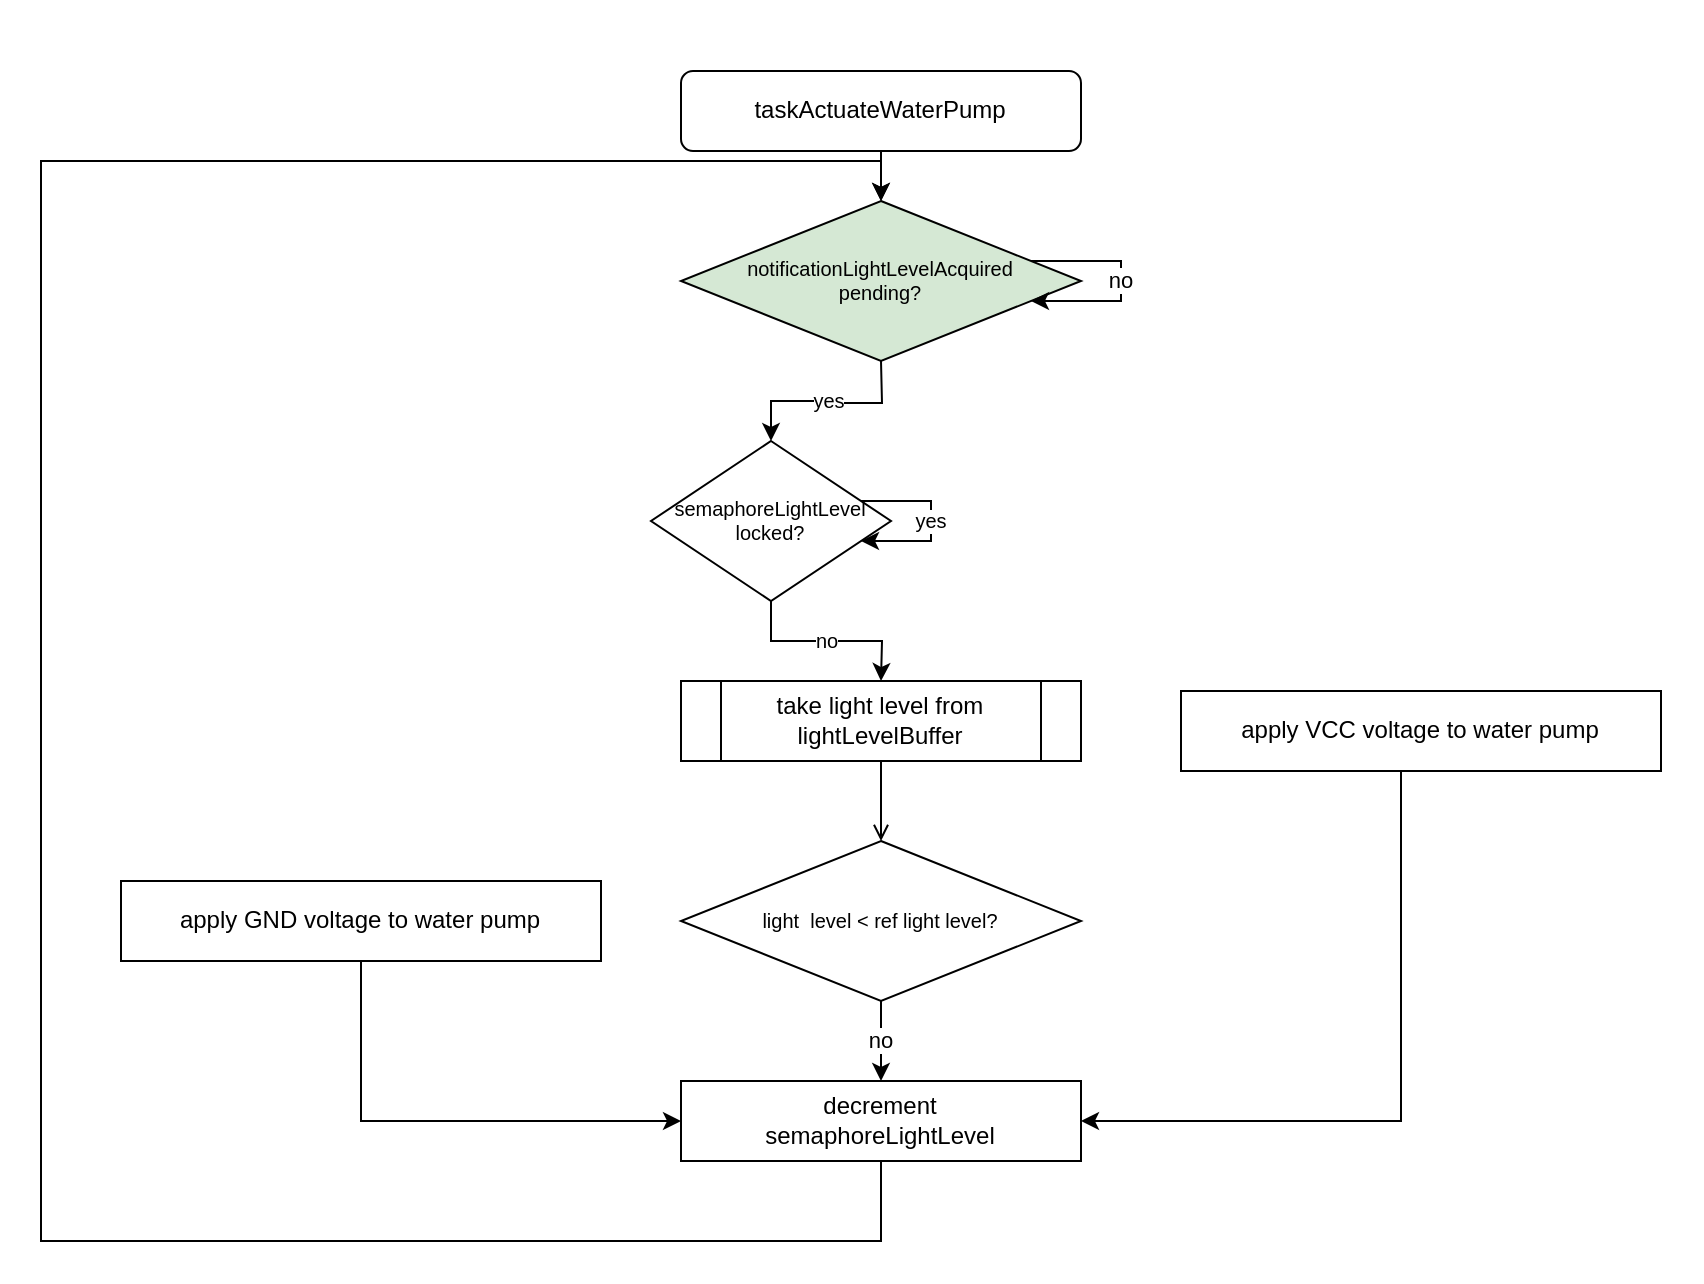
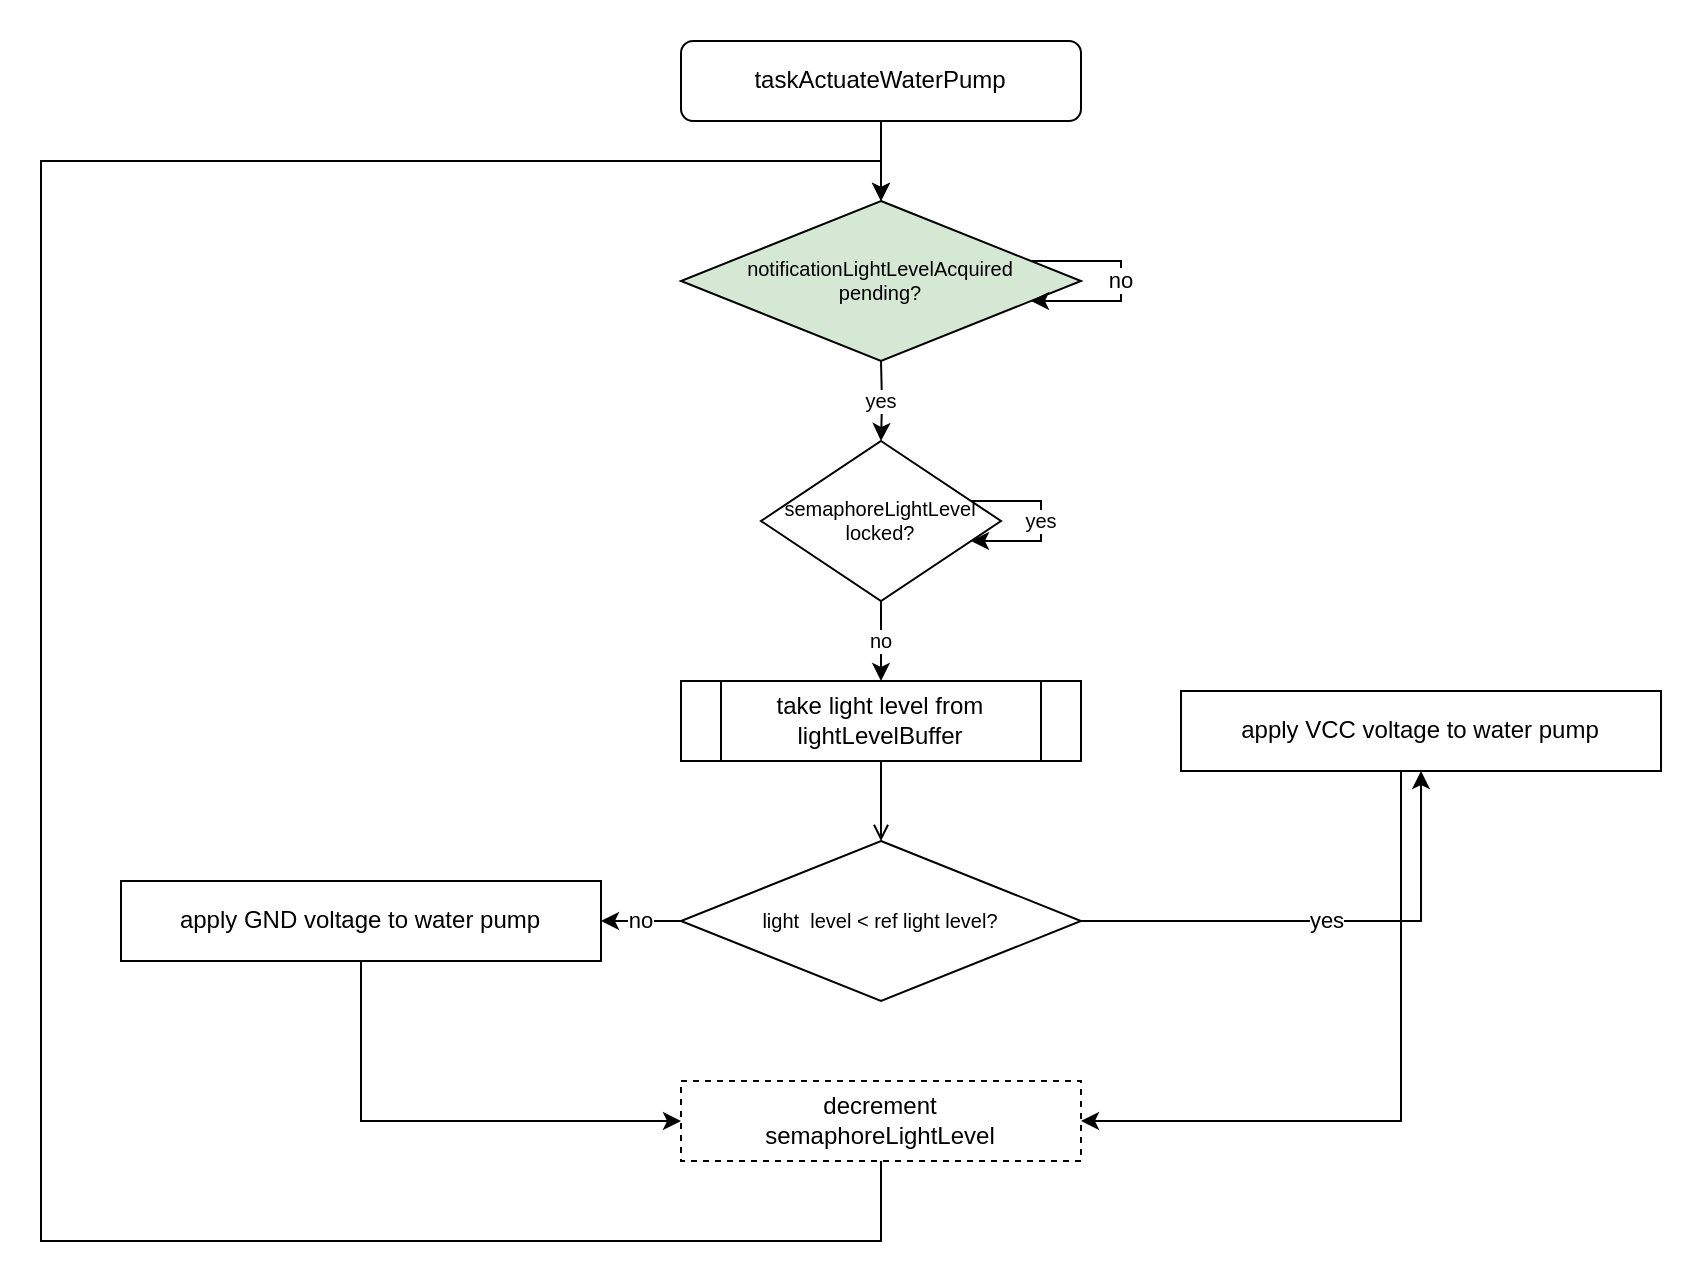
node "taskActuateWaterPump": moved (881, 111) -> (881, 81)
node "semaphoreLightLevellocked?": moved (771, 521) -> (881, 521)
edge "light level < ref light level?" -> "apply VCC voltage to water pump": added, label "yes"
edge "light level < ref light level?" -> "decrement semaphoreLightLevel": now "light level < ref light level?" -> "apply GND voltage to water pump"
node "decrement semaphoreLightLevel": style solid -> dashed
